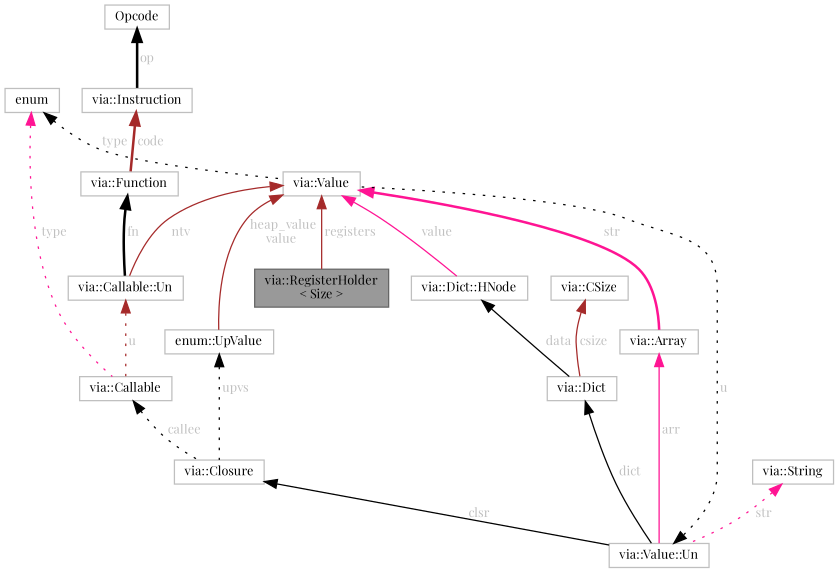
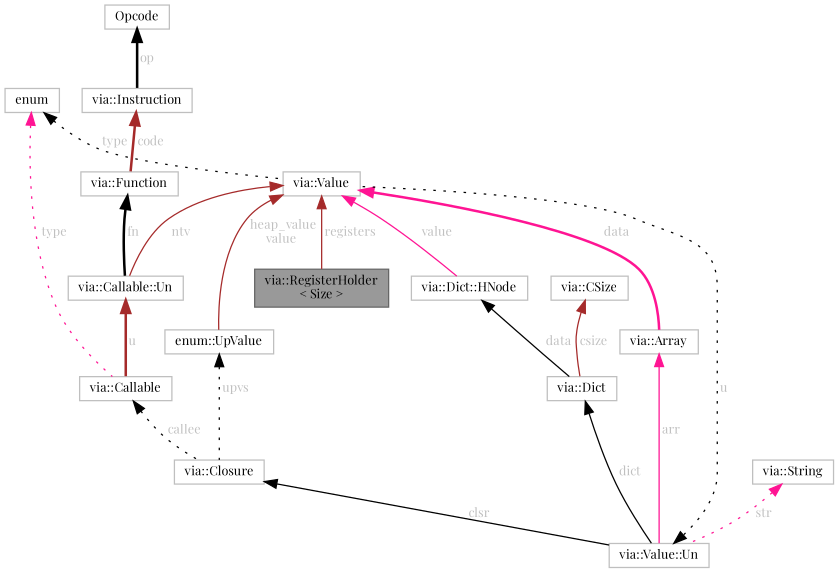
edge "via::Array" -> "via::Value": label " str" -> " data"
edge "via::Callable" -> "via::Callable::Un": style dotted -> bold
